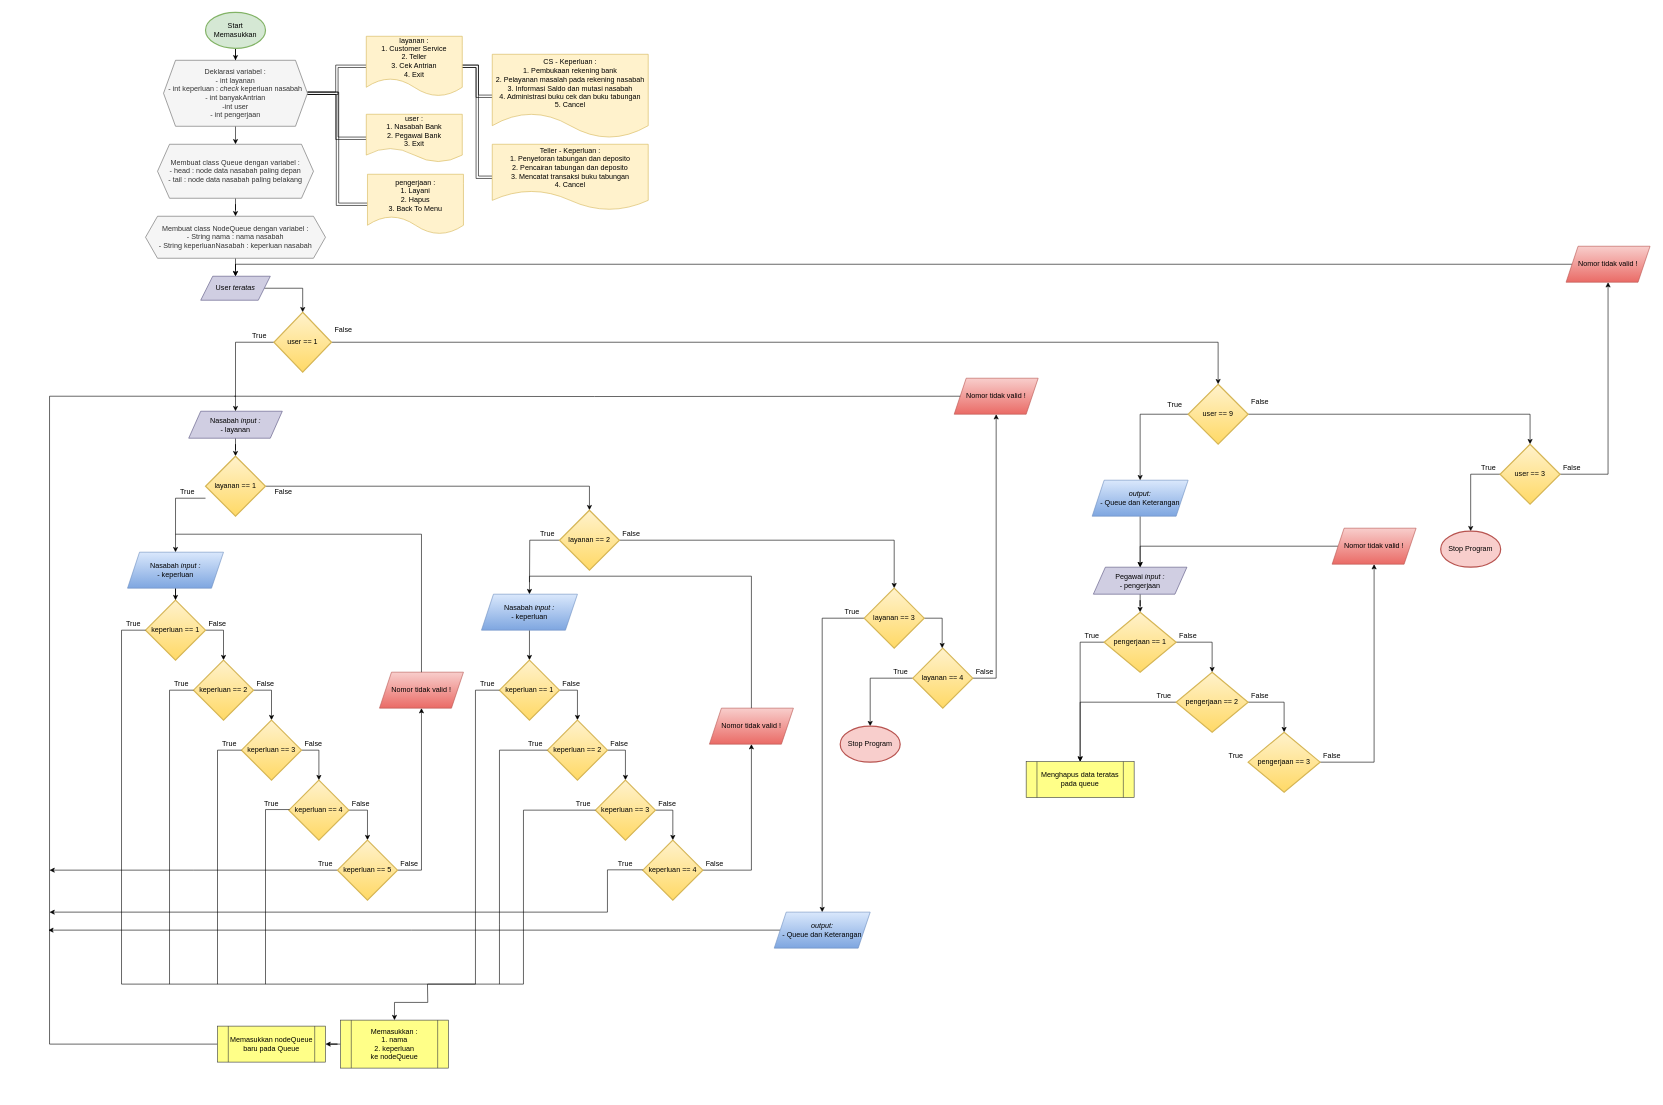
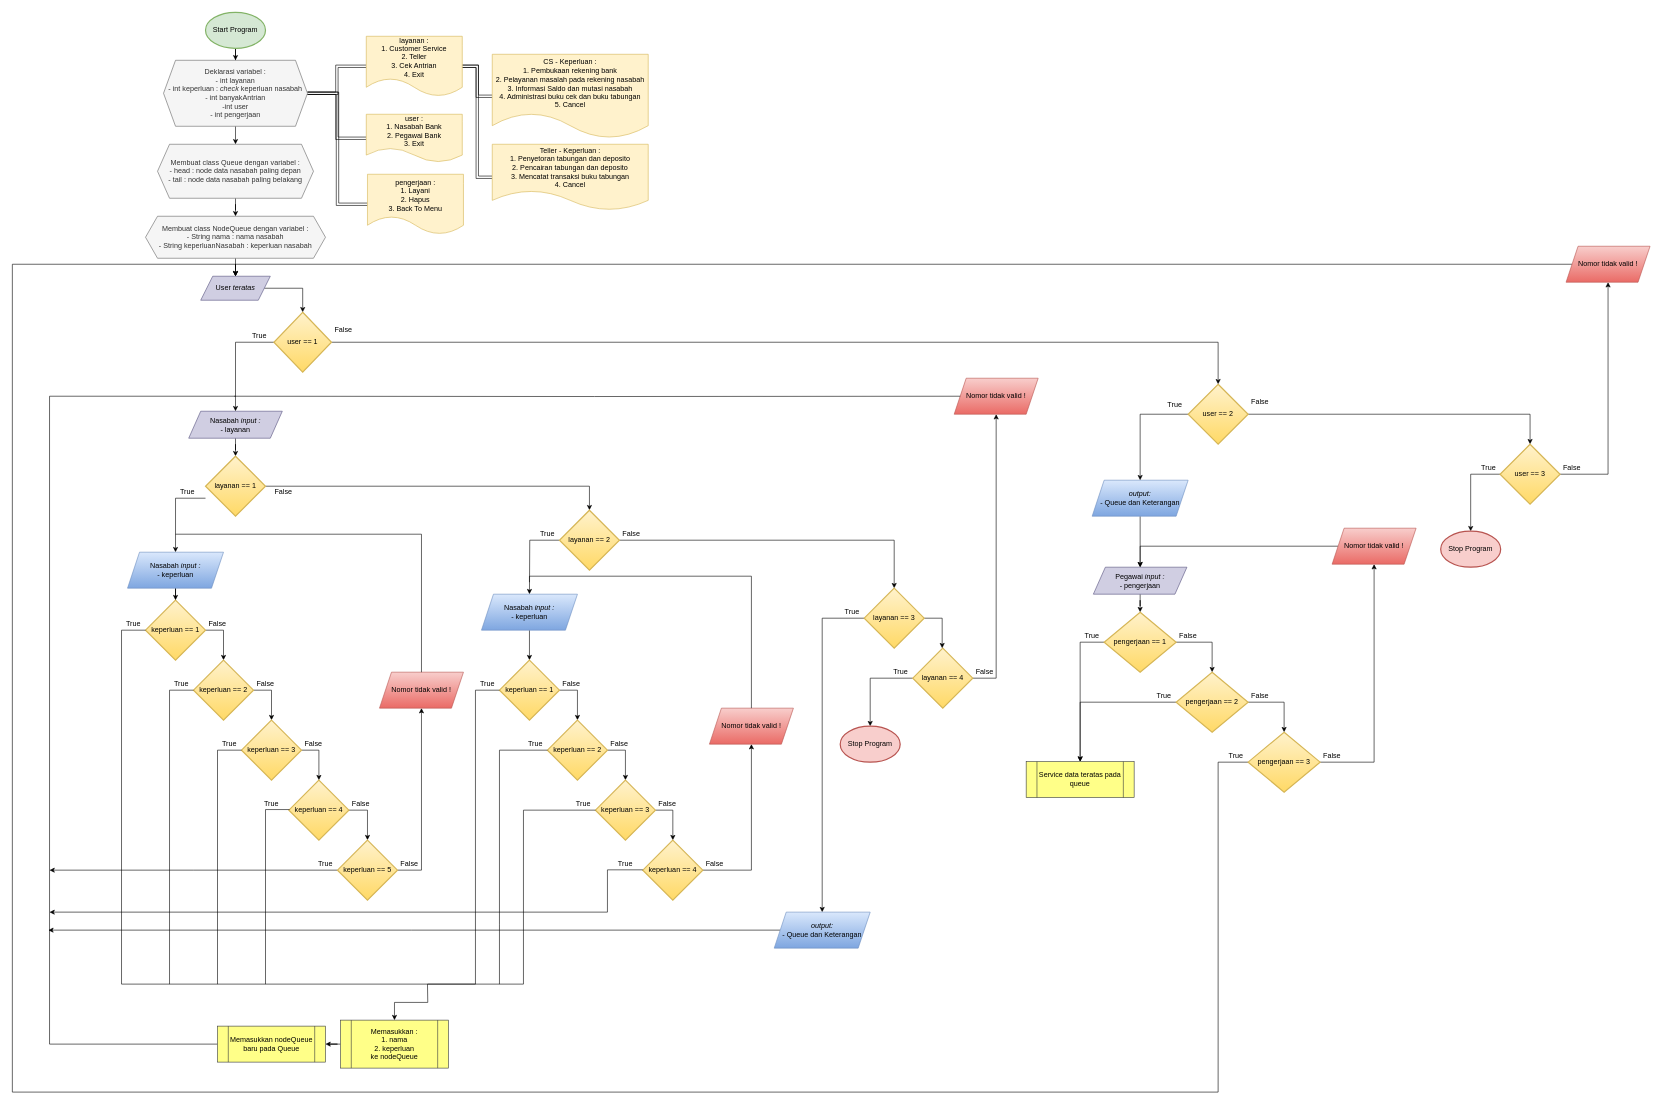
node "Start Memasukkan": label "Start Memasukkan" -> "Start Program"
node "user == 9": label "user == 9" -> "user == 2"
node "Menghapus data teratas pada queue": label "Menghapus data teratas pada queue" -> "Service data teratas pada queue"
edge "pengerjaan == 3" -> "User teratas": added
